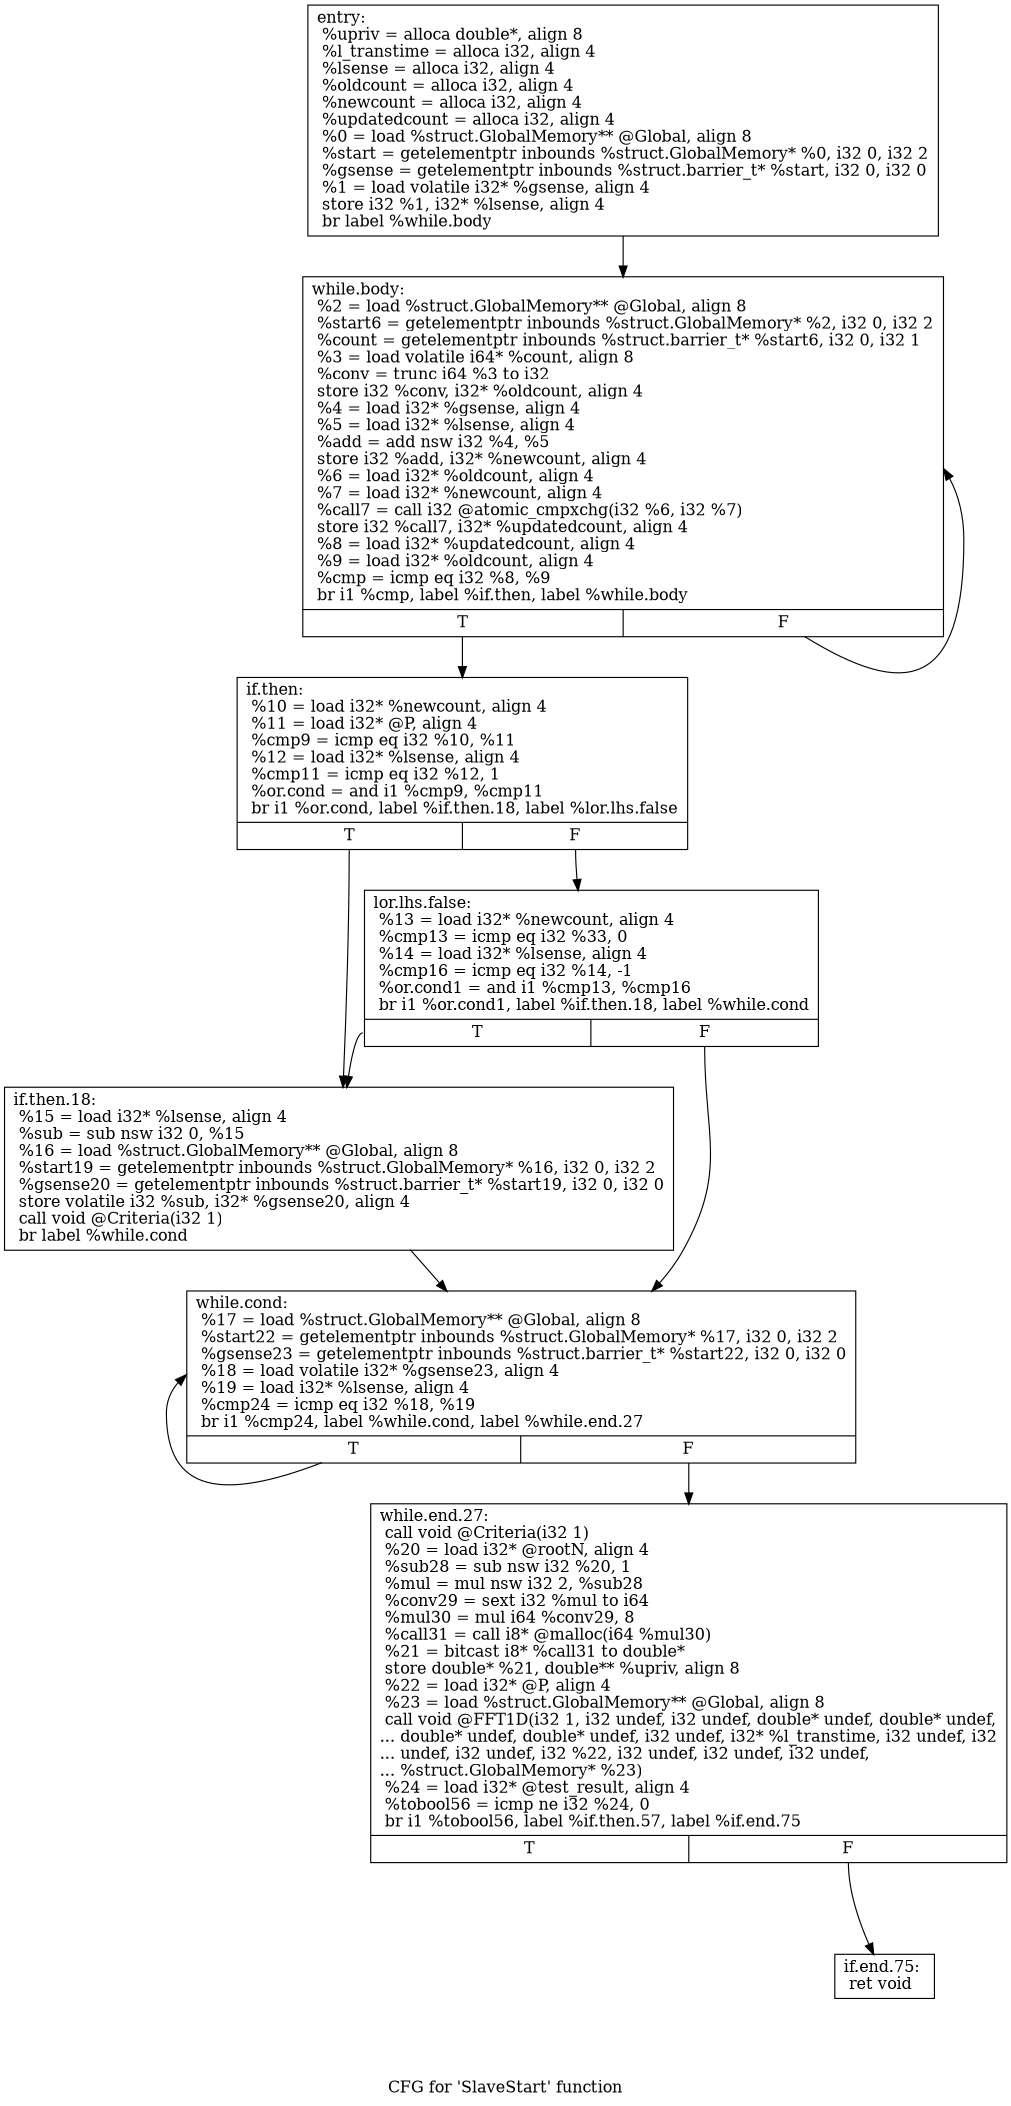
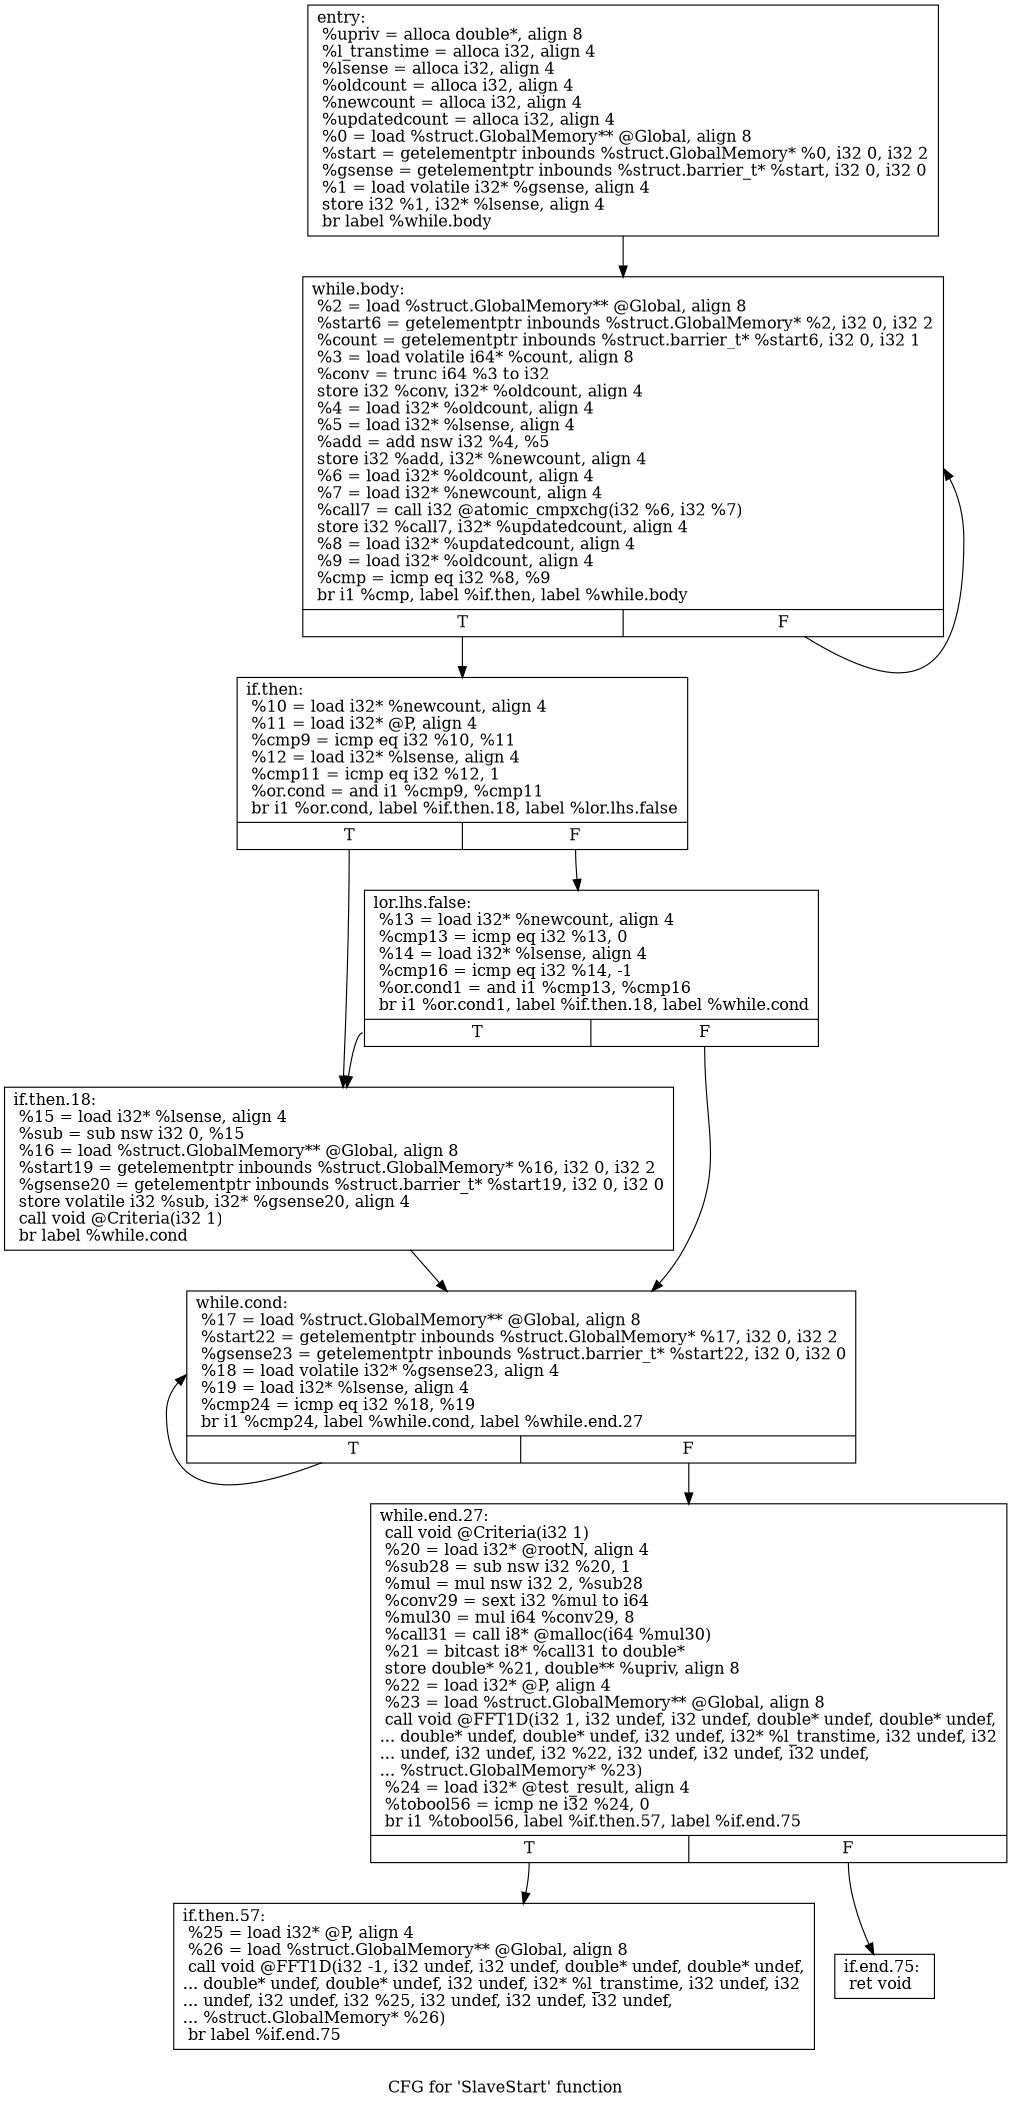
node "while.body:": text "%4 = load i32* %gsense, align 4" -> "%4 = load i32* %oldcount, align 4"
node "lor.lhs.false:": text "%cmp13 = icmp eq i32 %33, 0" -> "%cmp13 = icmp eq i32 %13, 0"
node "if.then.57:": added
